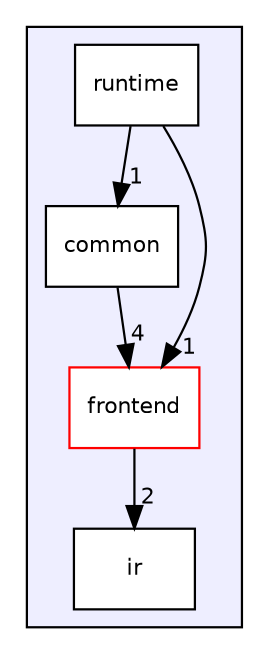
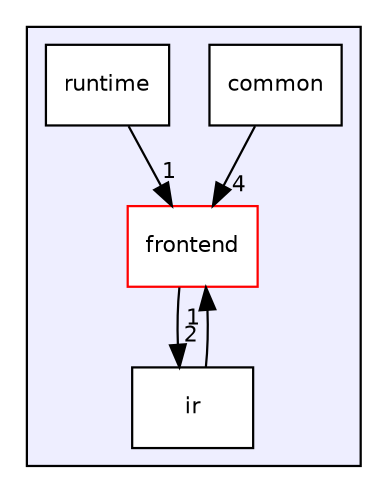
edge "runtime" -> "common": removed
edge "ir" -> "frontend": added
